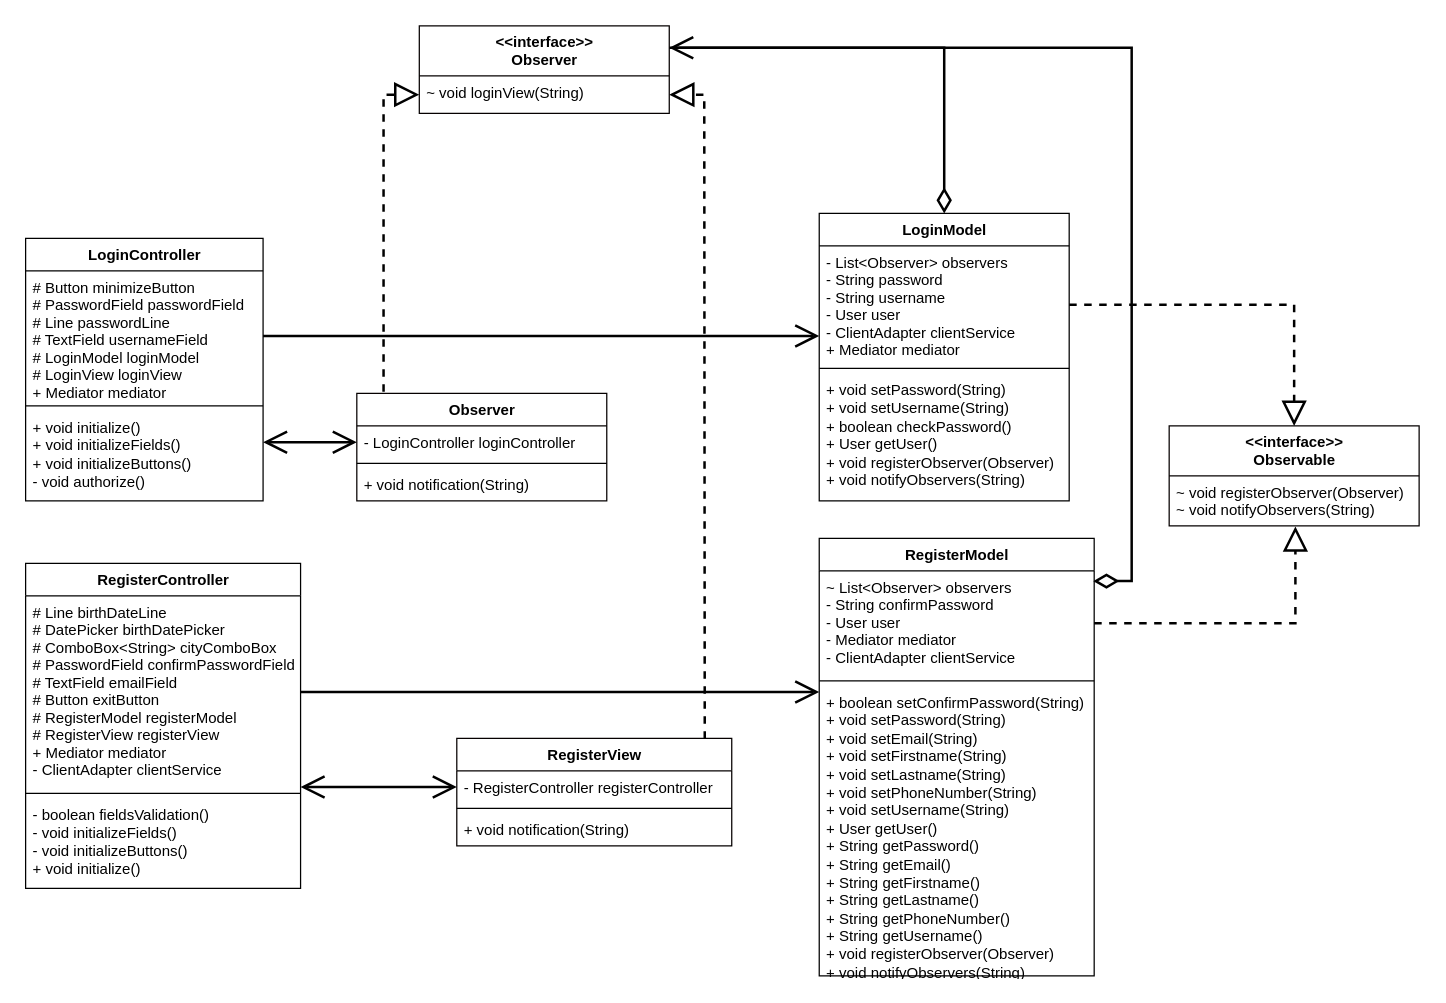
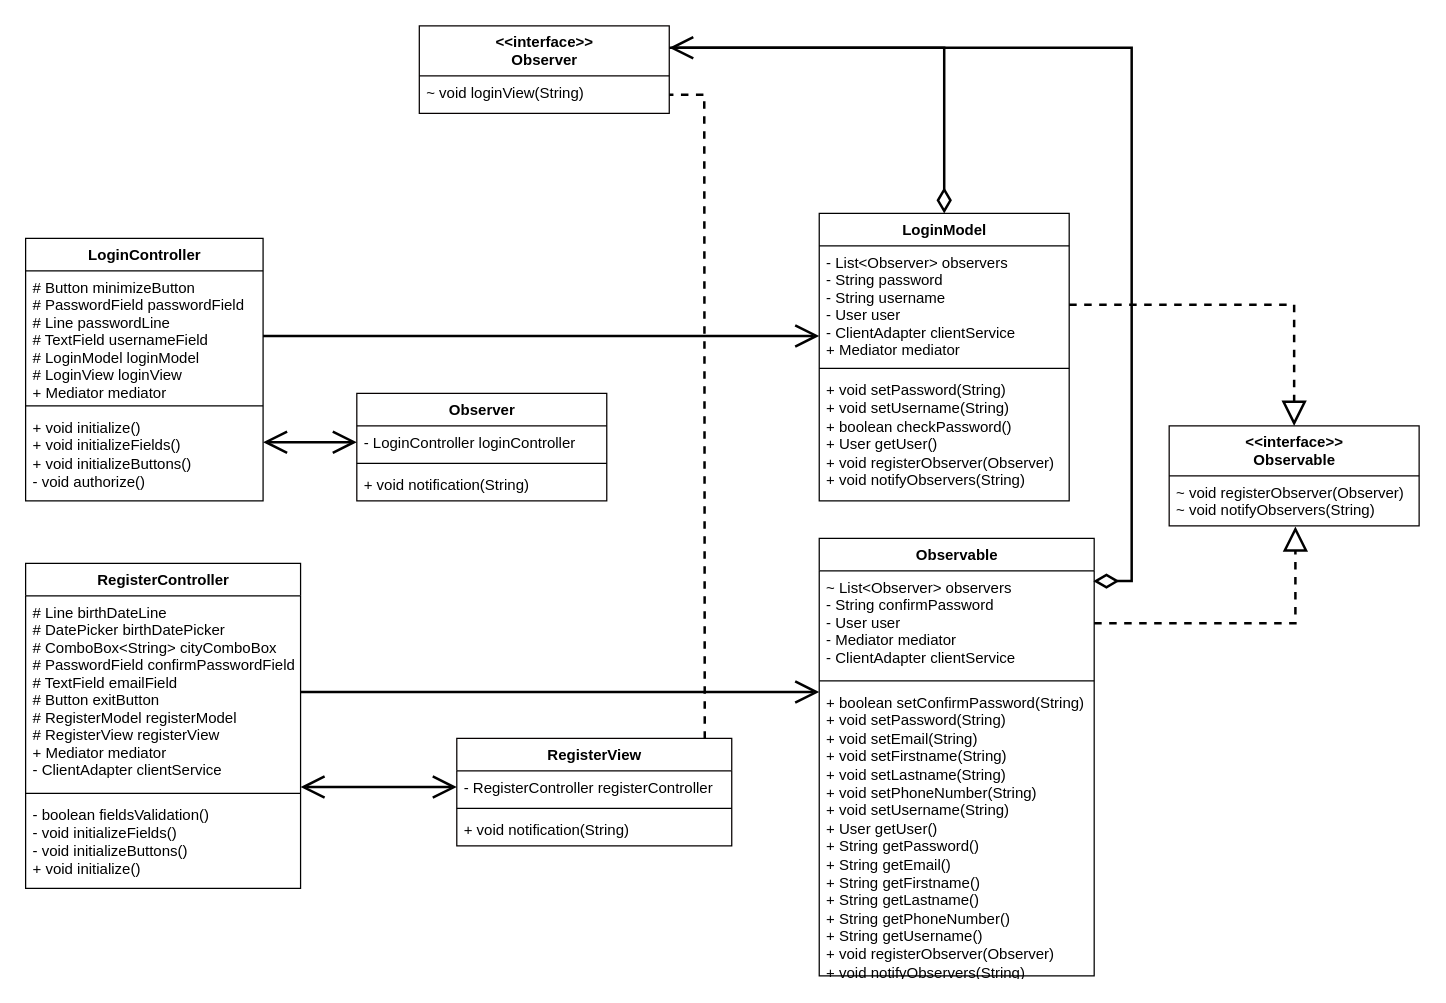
edge "RegisterView" -> "~ void loginView(String)": arrowhead block -> none
edge "Observer" -> "~ void loginView(String)": removed
node "RegisterModel": label "RegisterModel" -> "Observable"
